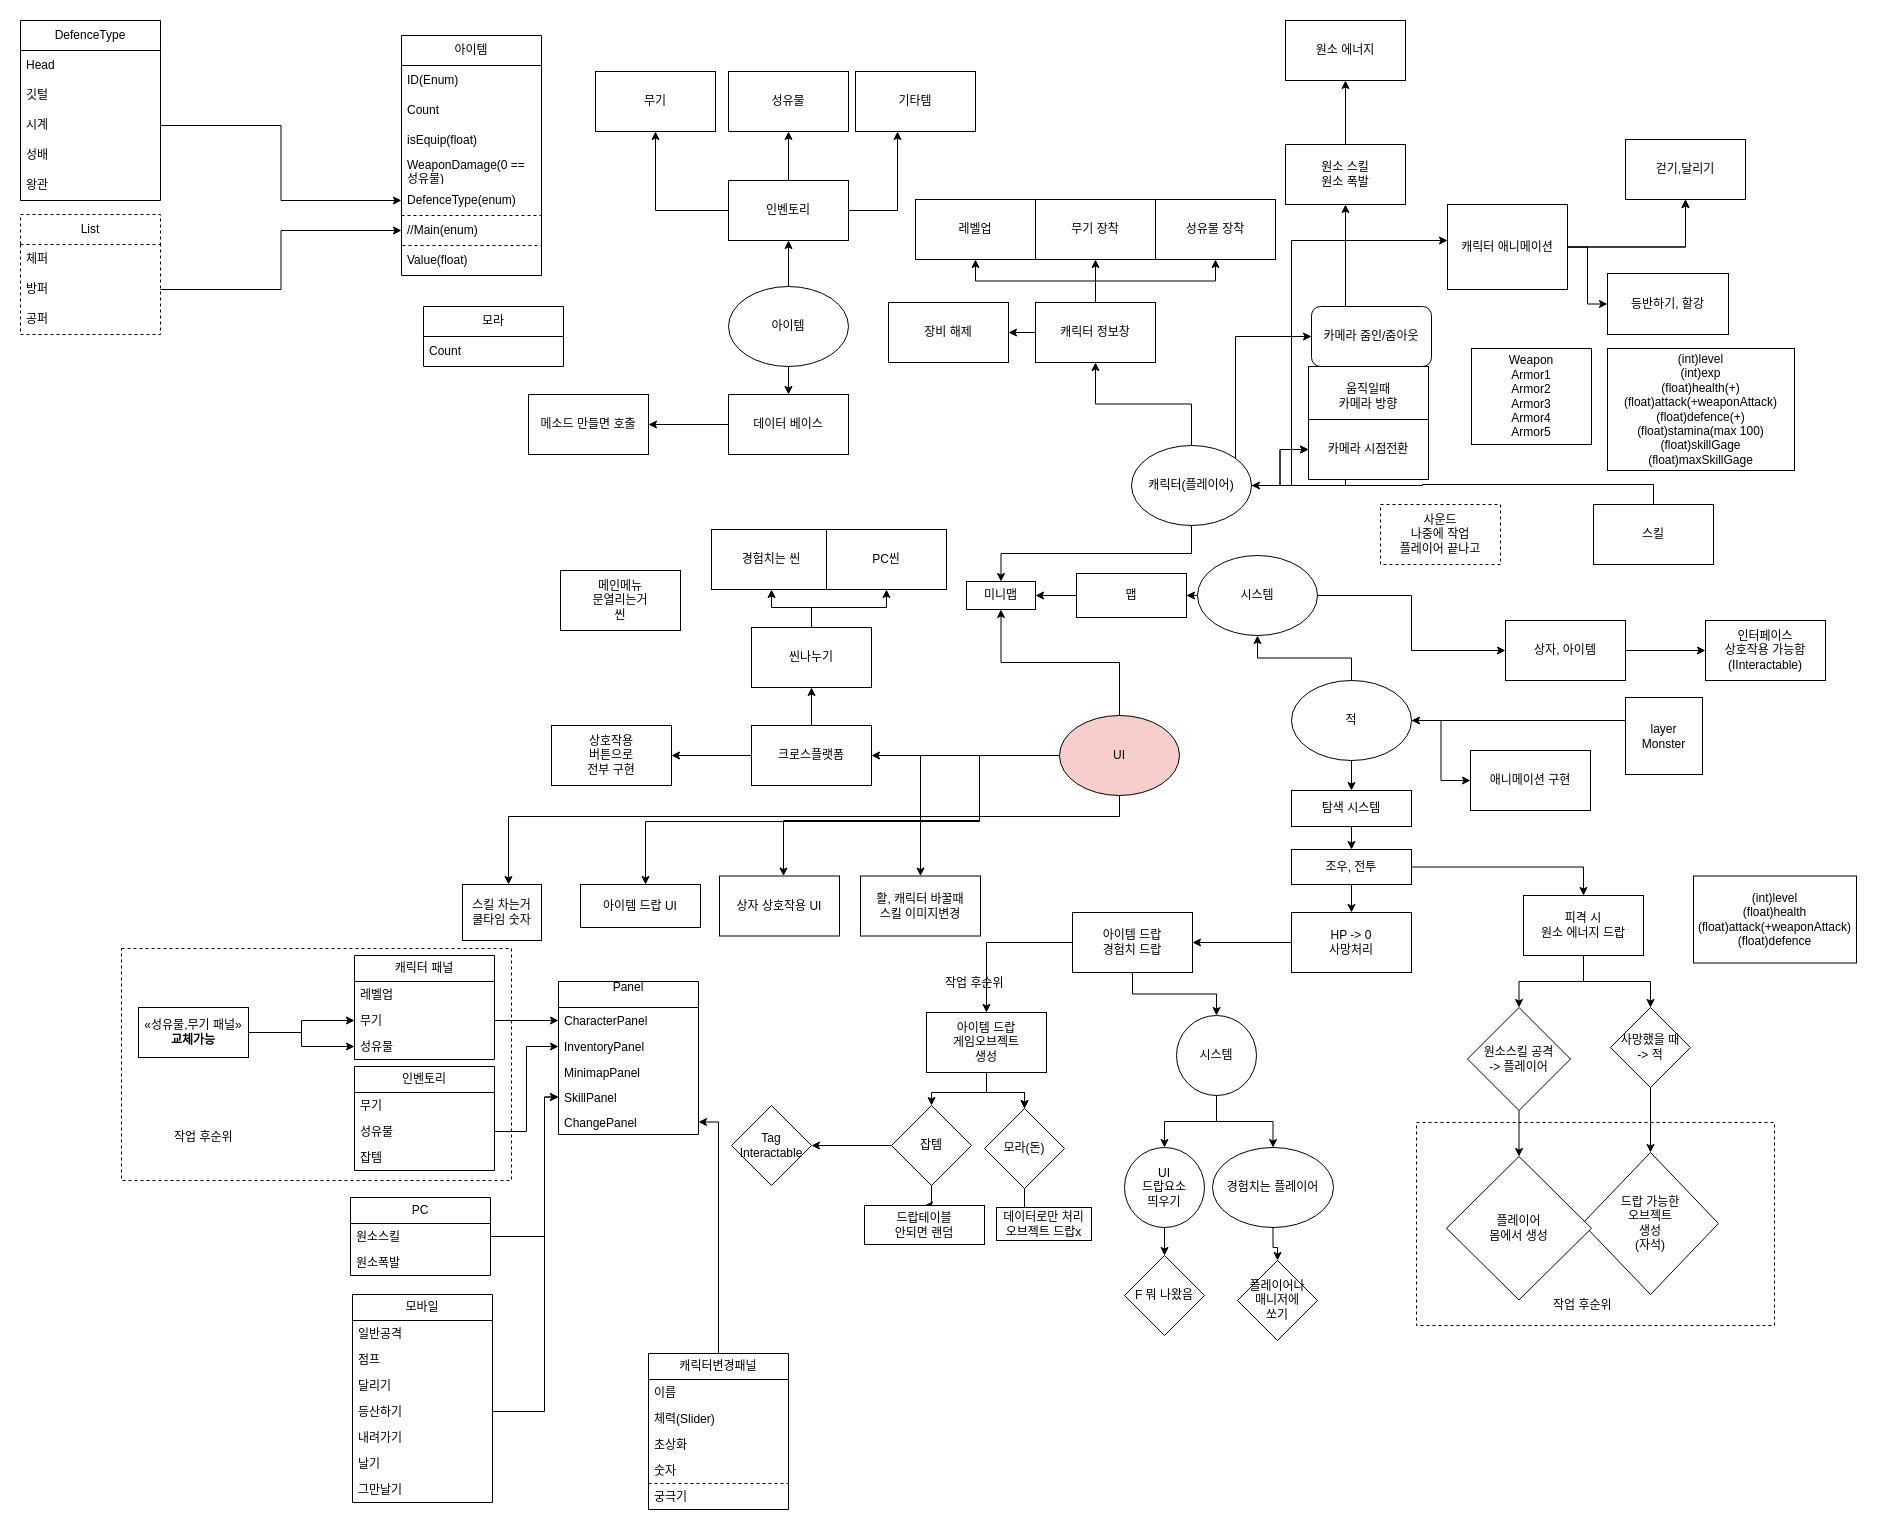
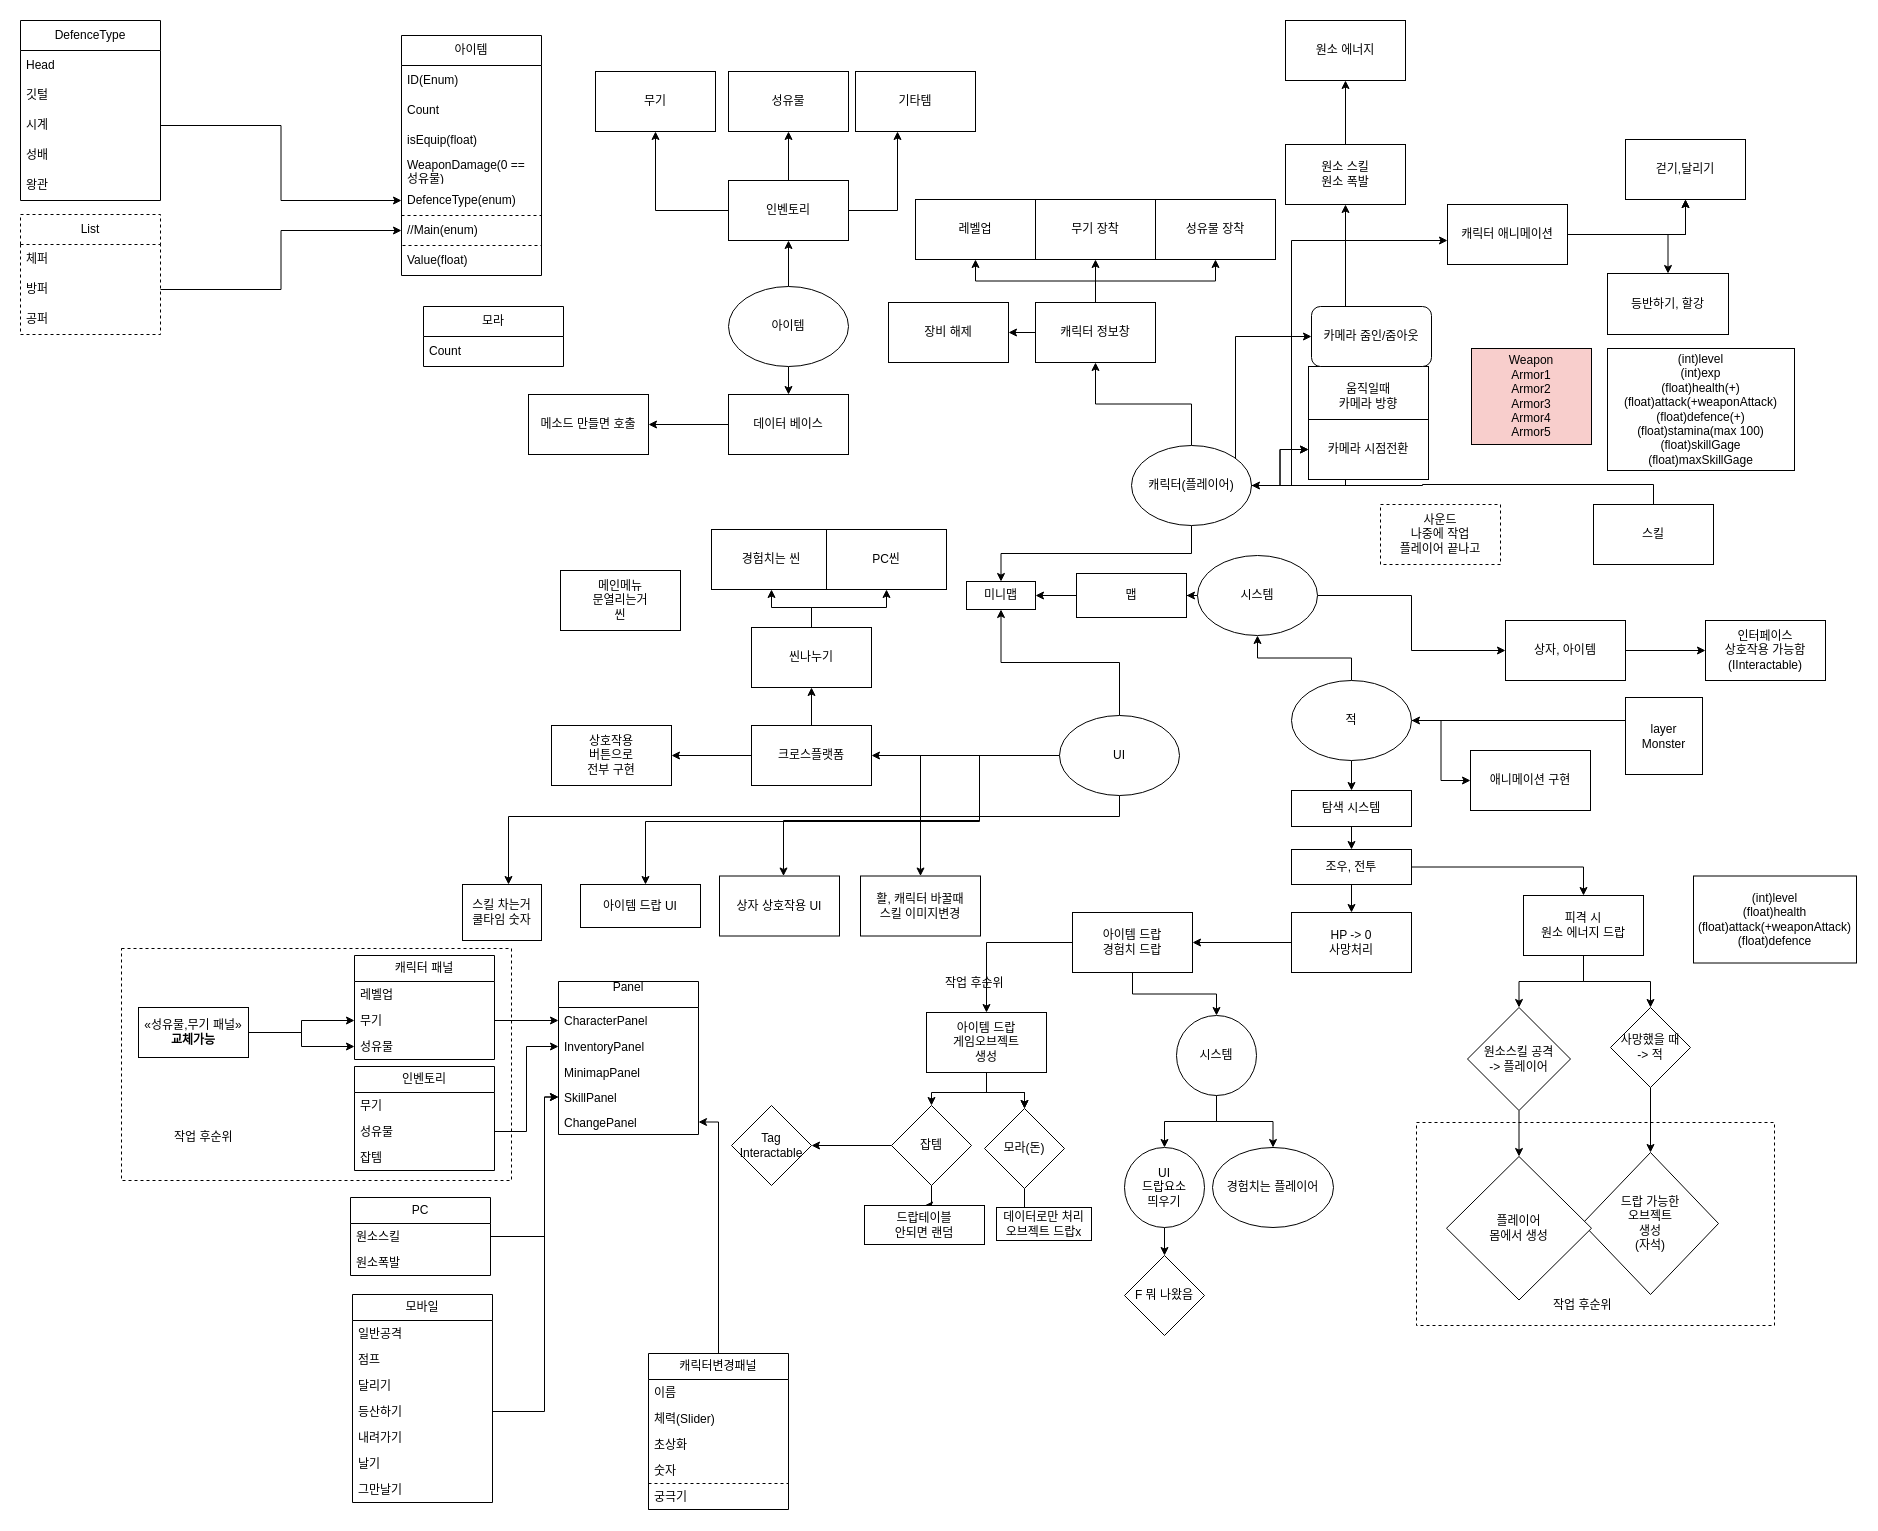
node "캐릭터 애니메이션": size 120x85 -> 120x60
node "Weapon Armor1 Armor2 Armor3 Armor4 Armor5": fillcolor #ffffff -> #f8cecc
node "UI": fillcolor #f8cecc -> #ffffff
edge "경험치는 플레이어" -> "플레이어나 매니저에 쏘기": removed
node "플레이어나 매니저에 쏘기": removed
